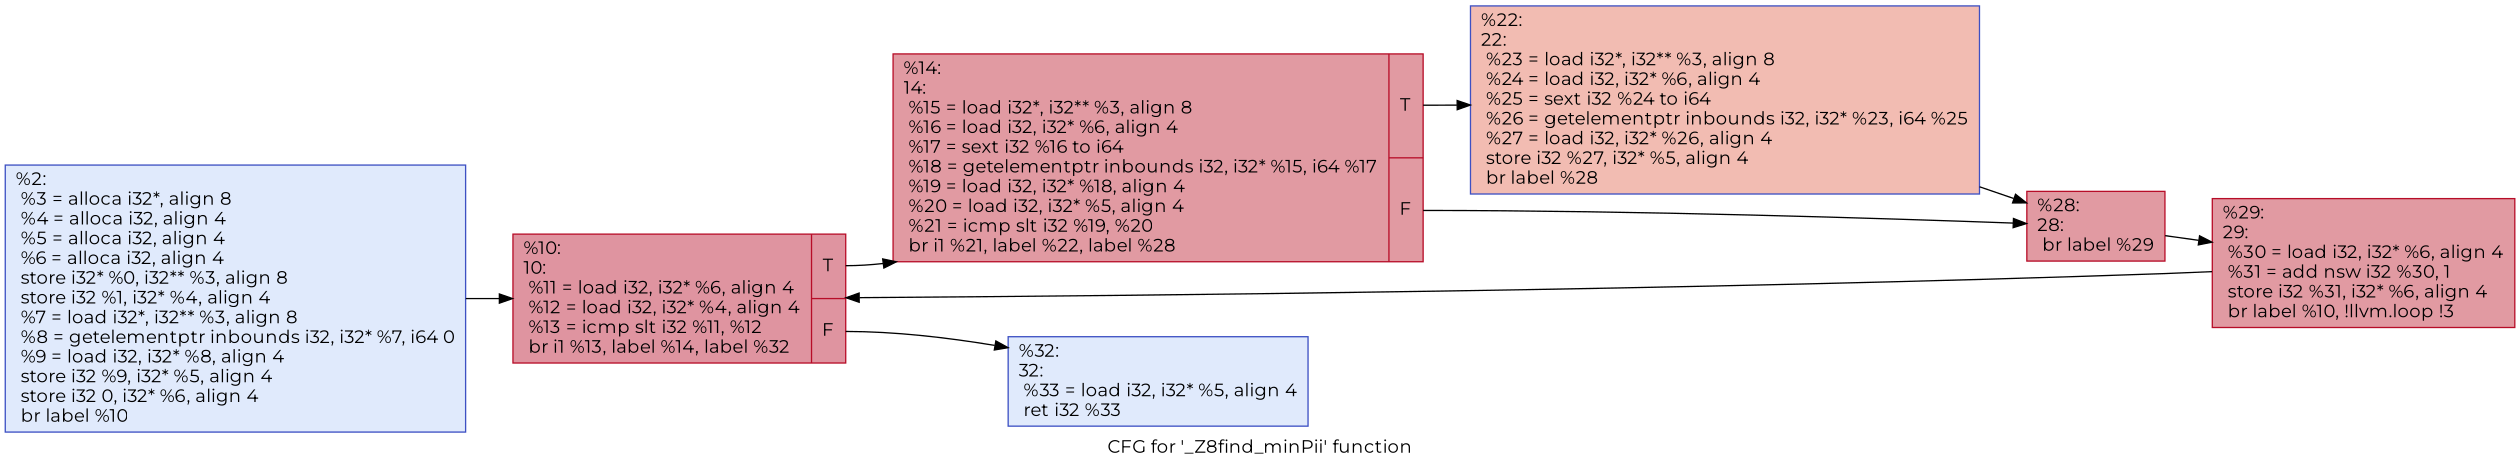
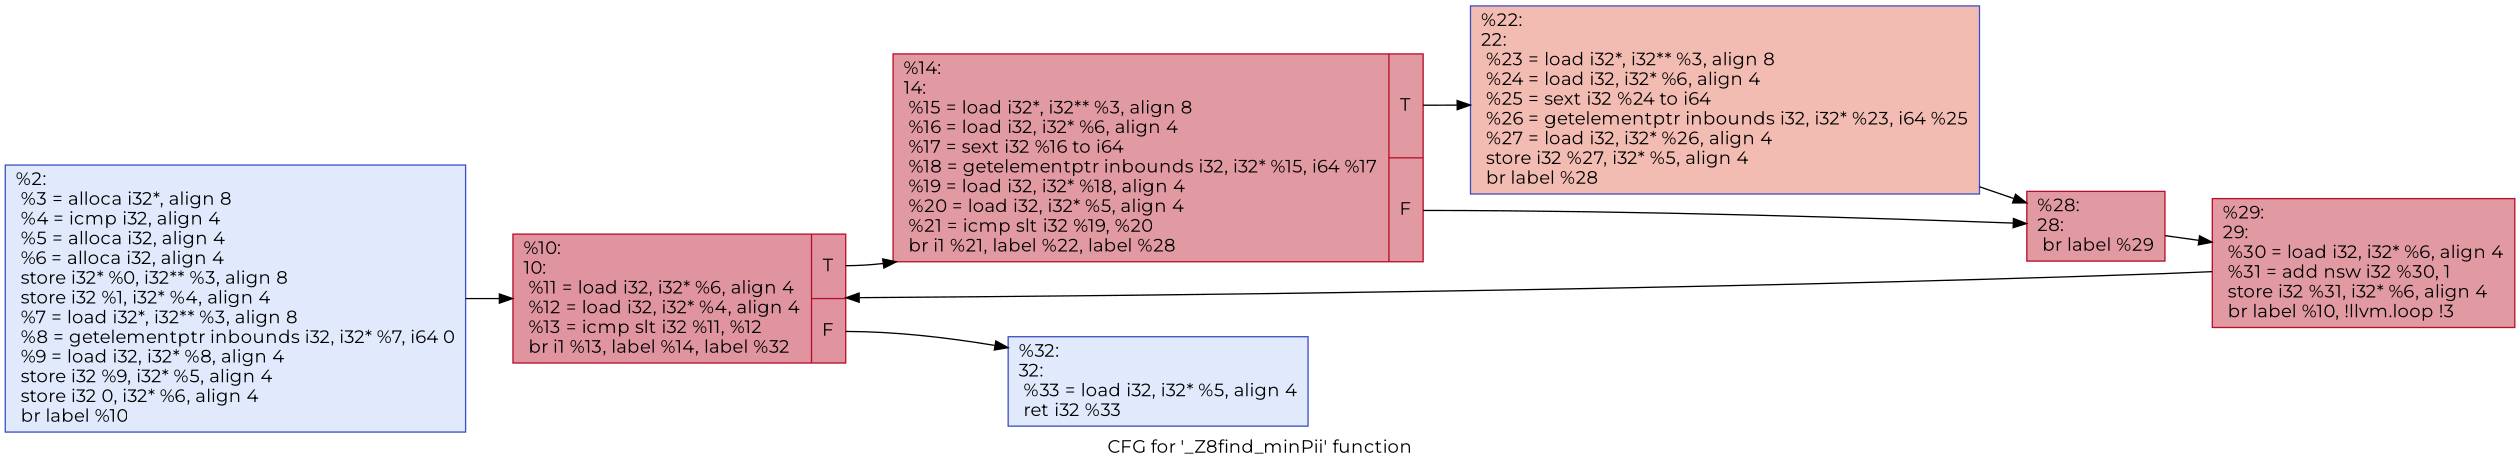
node "%2:": text "%4 = alloca i32, align 4" -> "%4 = icmp i32, align 4"
